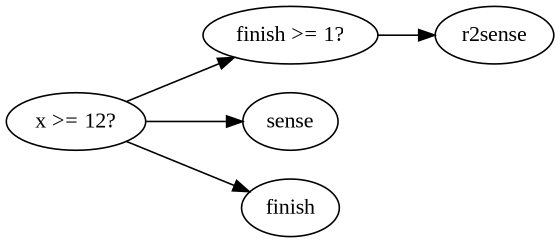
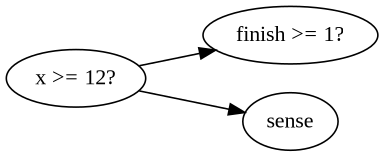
node "r2sense": removed
node "finish": removed
